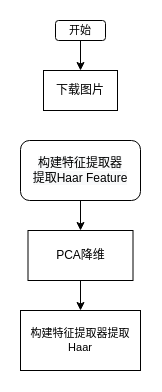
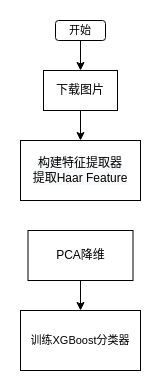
edge "下载图片" -> "构建特征提取器提取Haar Feature": added
node "构建特征提取器提取Haar Feature": shape rounded rectangle -> rectangle
edge "构建特征提取器提取Haar Feature" -> "PCA降维": removed
node "构建特征提取器提取Haar": label "构建特征提取器提取Haar" -> "训练XGBoost分类器"
